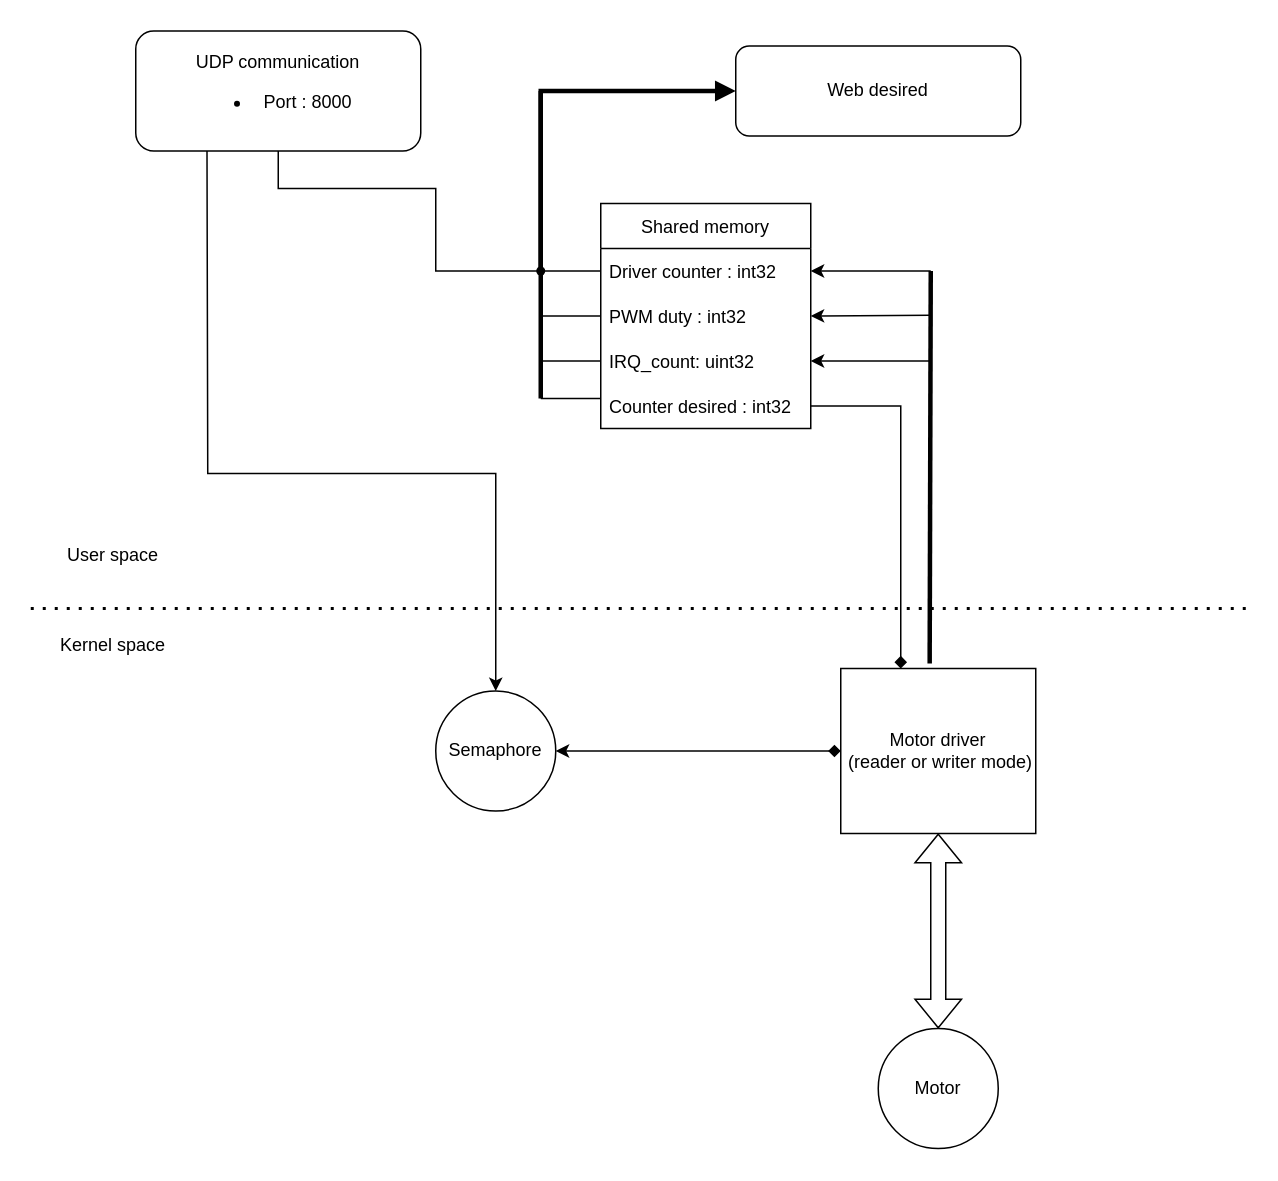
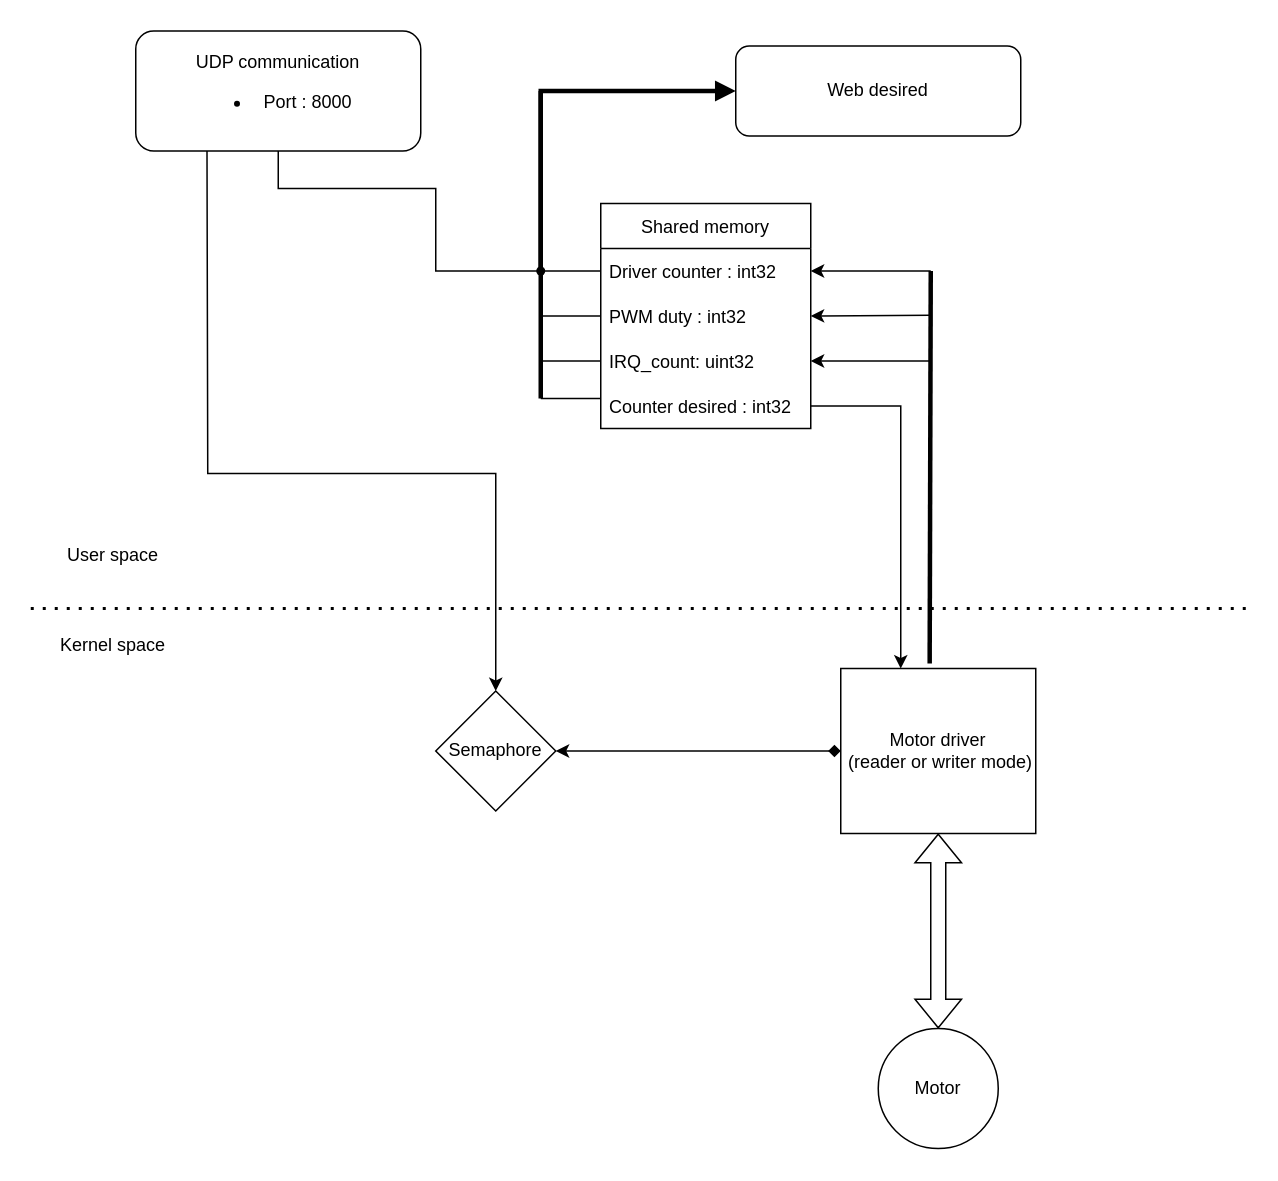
edge "Counter desired : int32" -> "Motor driver (reader or writer mode)": arrowhead diamond -> classic
node "Semaphore": shape ellipse -> diamond
